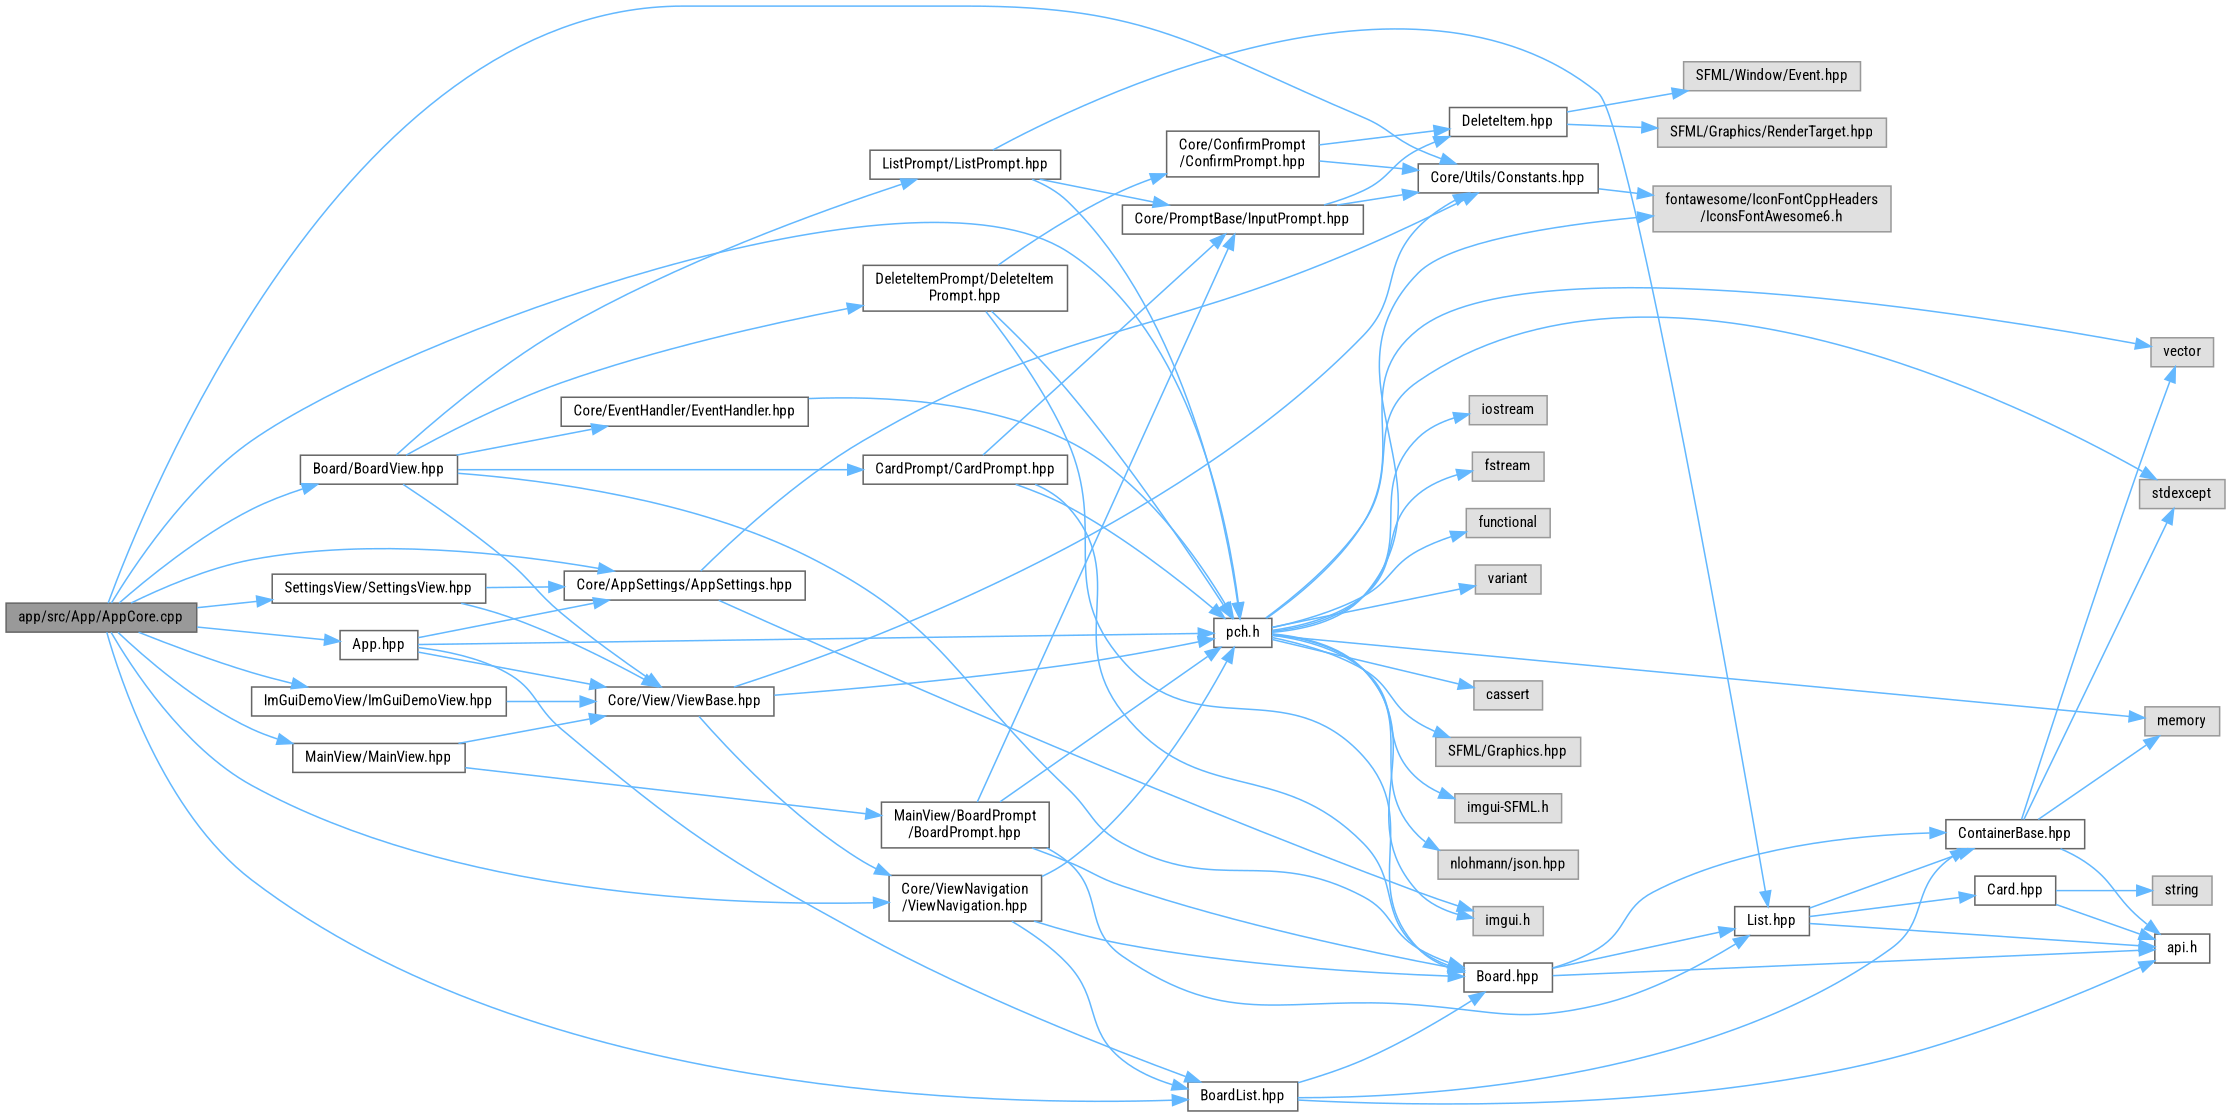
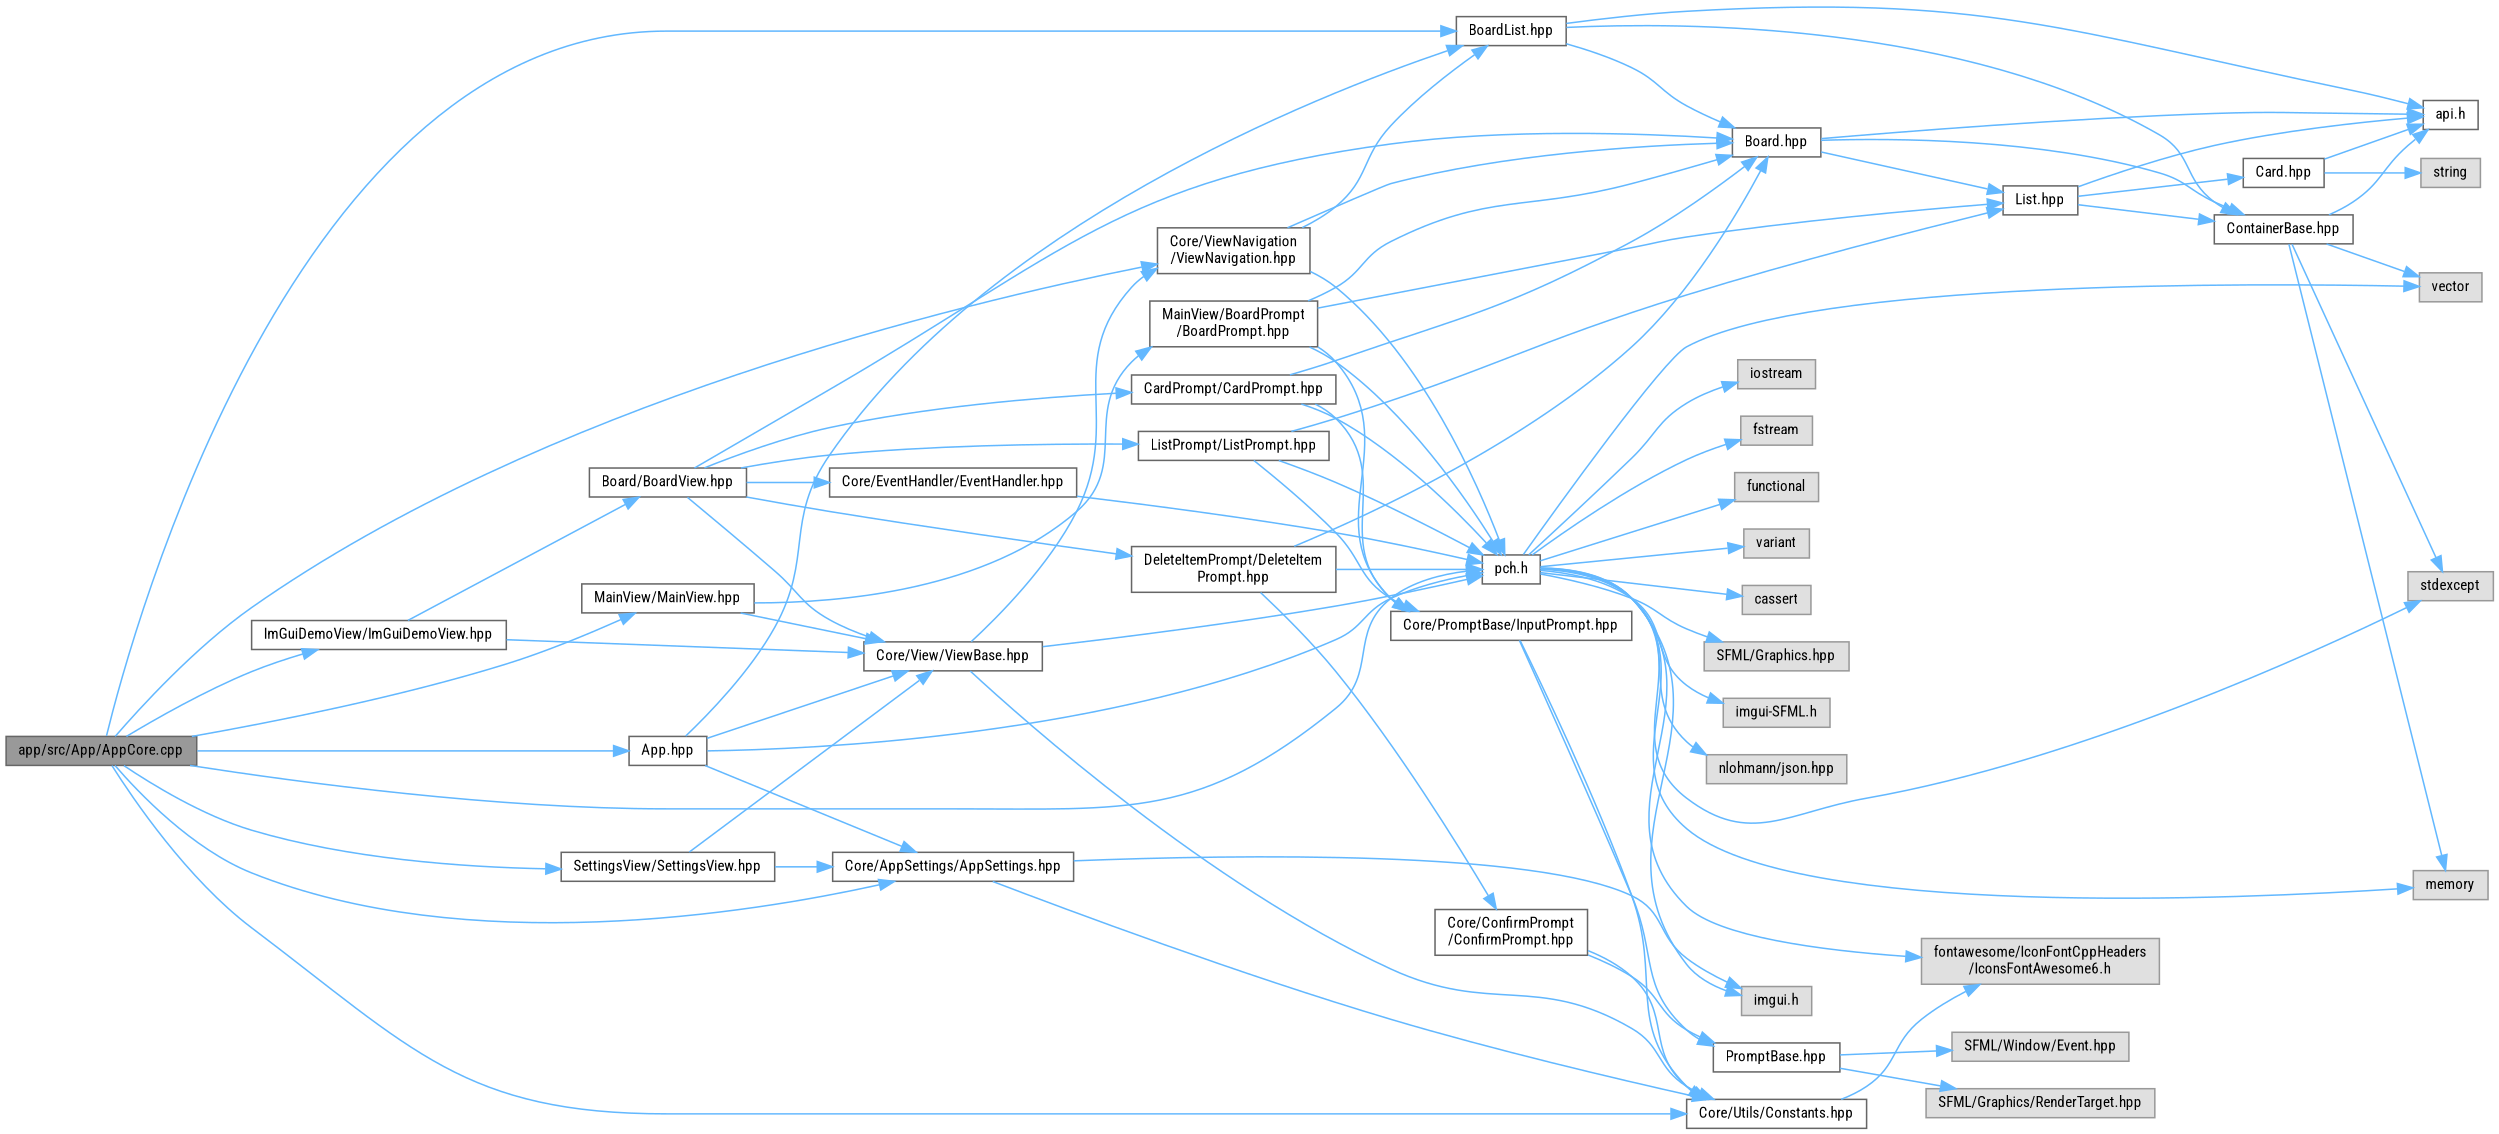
node "DeleteItem.hpp": label "DeleteItem.hpp" -> "PromptBase.hpp"
edge "app/src/App/AppCore.cpp" -> "Board/BoardView.hpp": now "ImGuiDemoView/ImGuiDemoView.hpp" -> "Board/BoardView.hpp"
